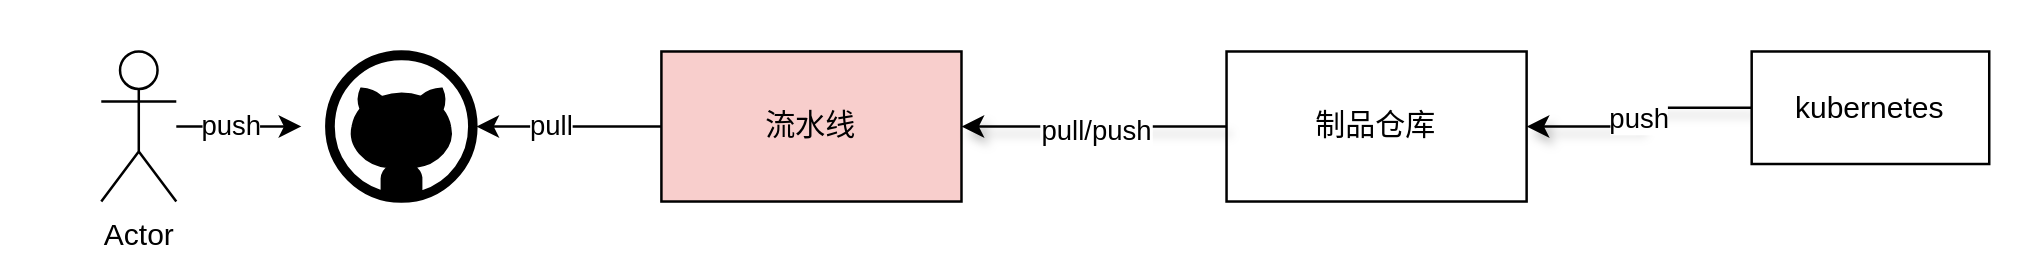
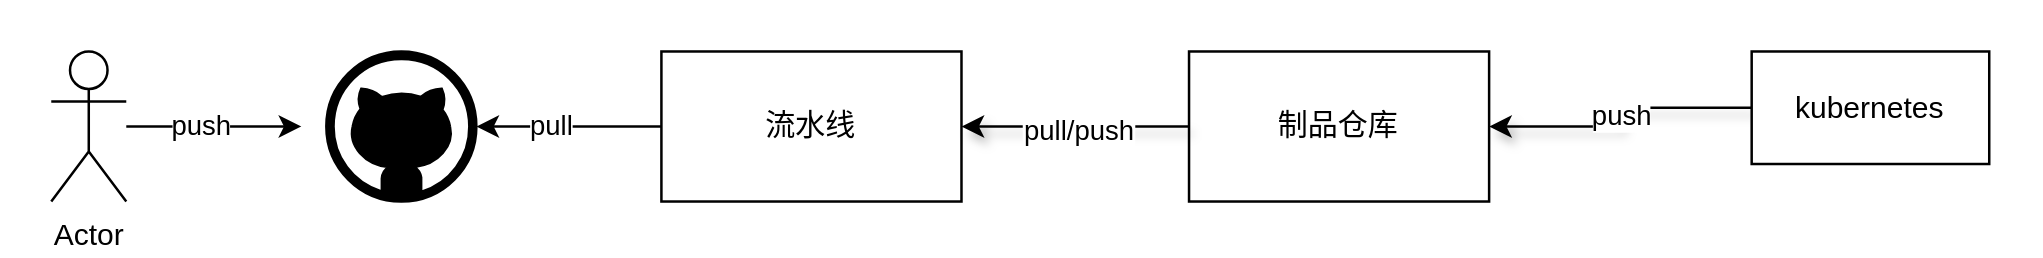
node "Actor": moved (139, 126) -> (89, 126)
node "流水线": fillcolor #f8cecc -> #ffffff
node "制品仓库": moved (1376, 126) -> (1339, 126)
